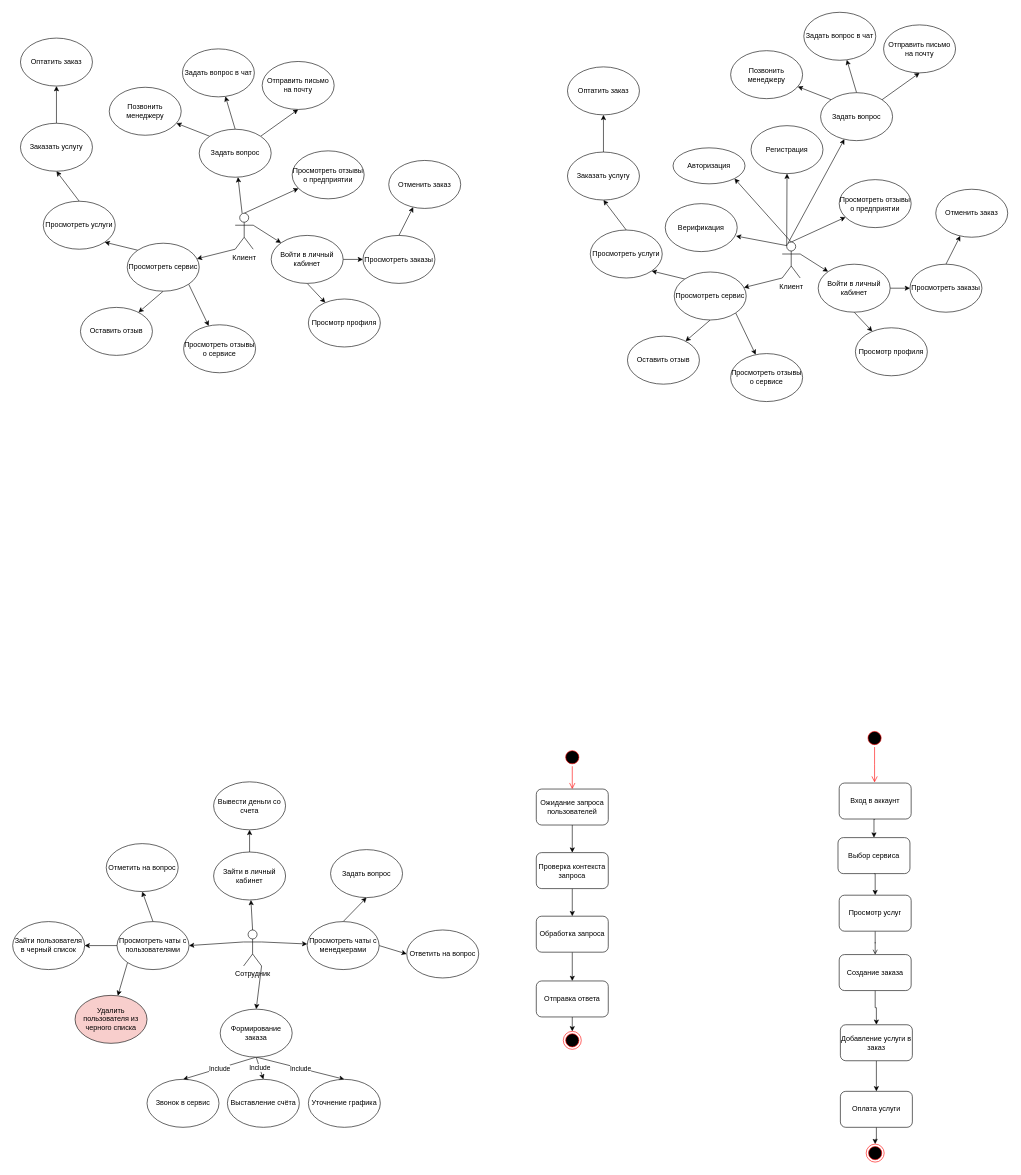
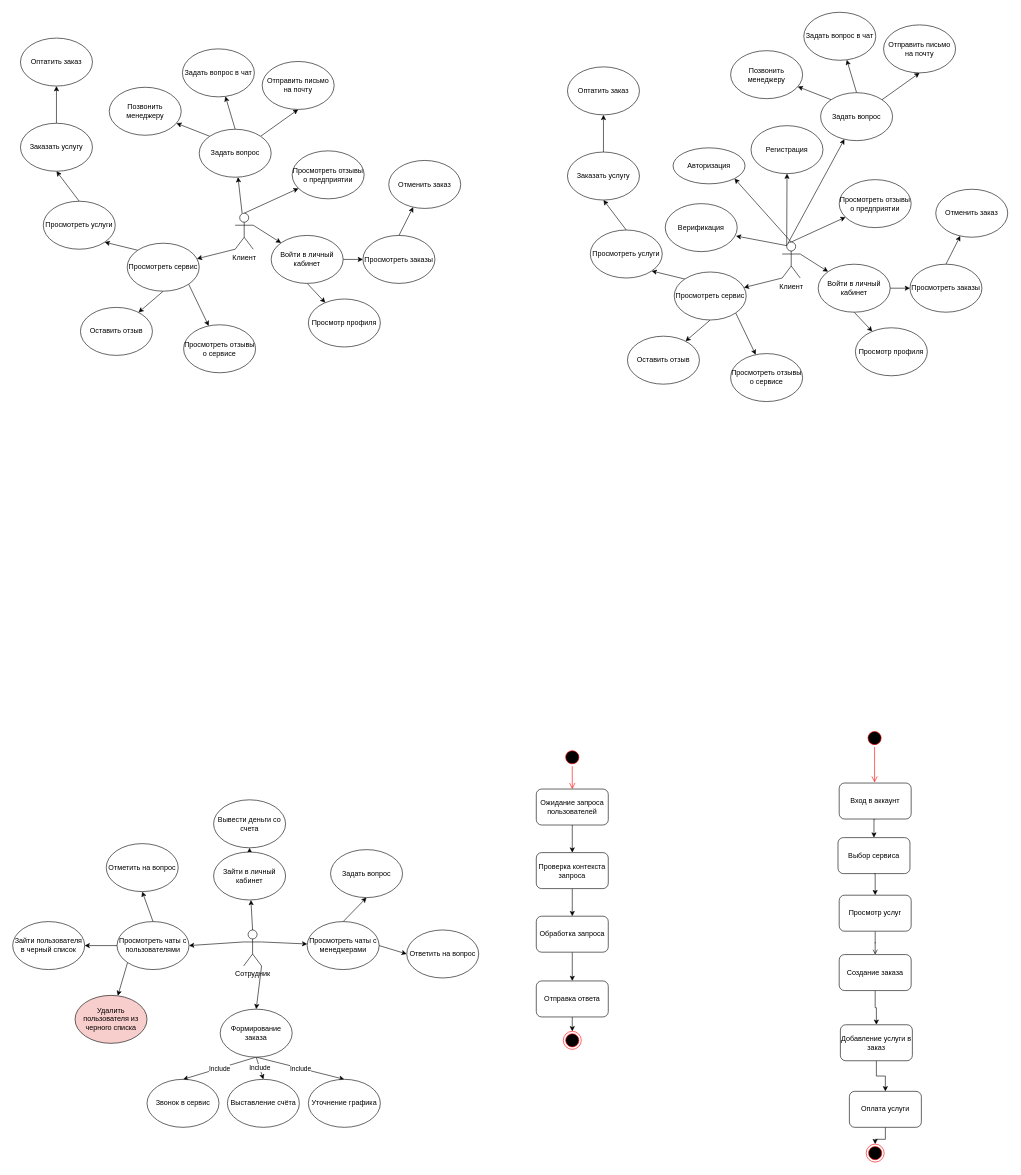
node "Вывести деньги со счета": moved (249, 806) -> (249, 824)
node "Оплата услуги": moved (876, 1110) -> (885, 1110)
